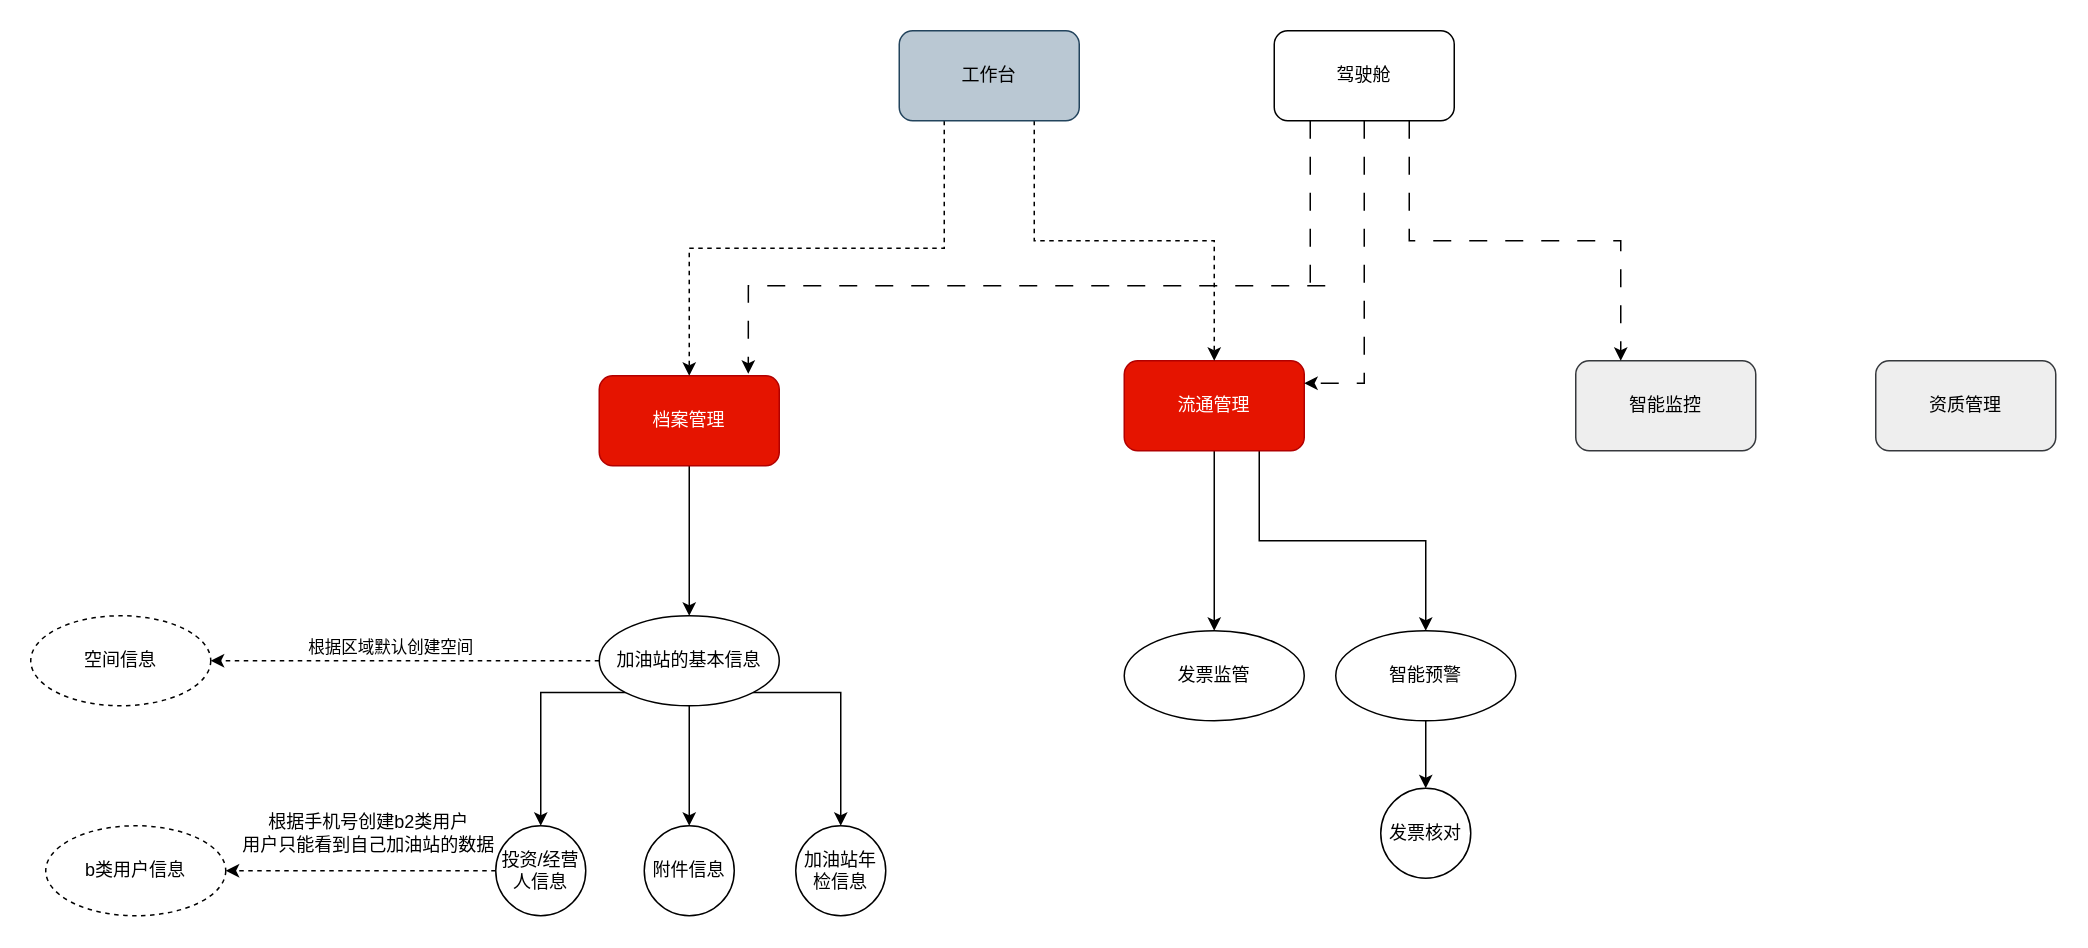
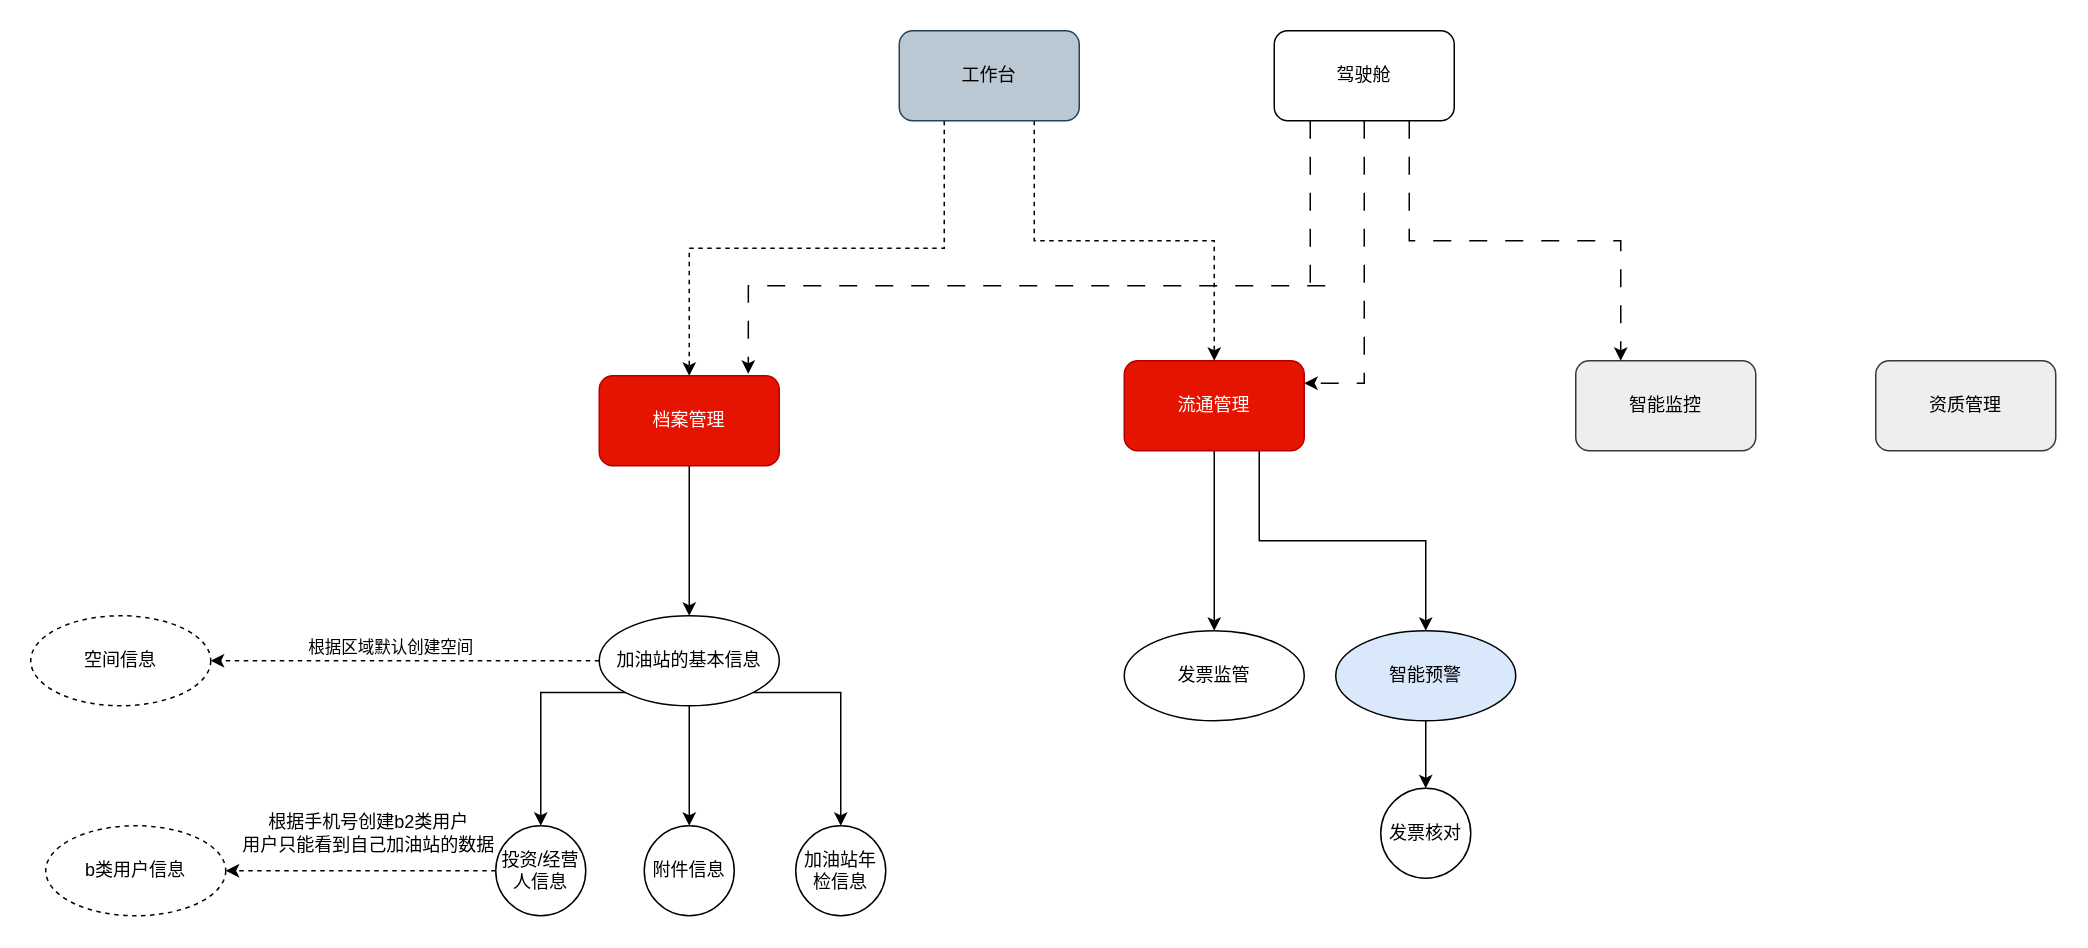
node "智能预警": fillcolor #ffffff -> #dae8fc
